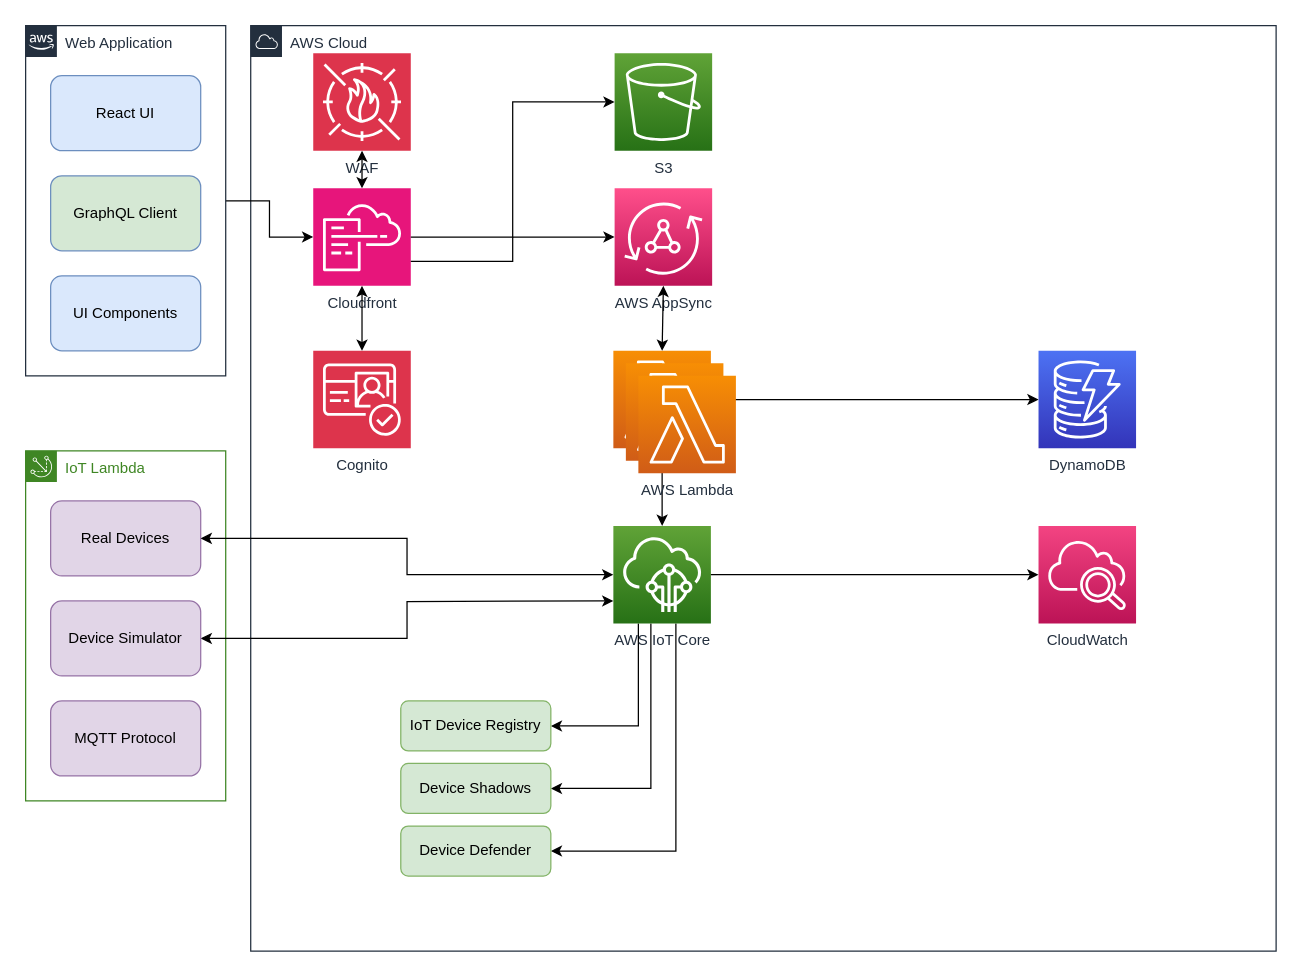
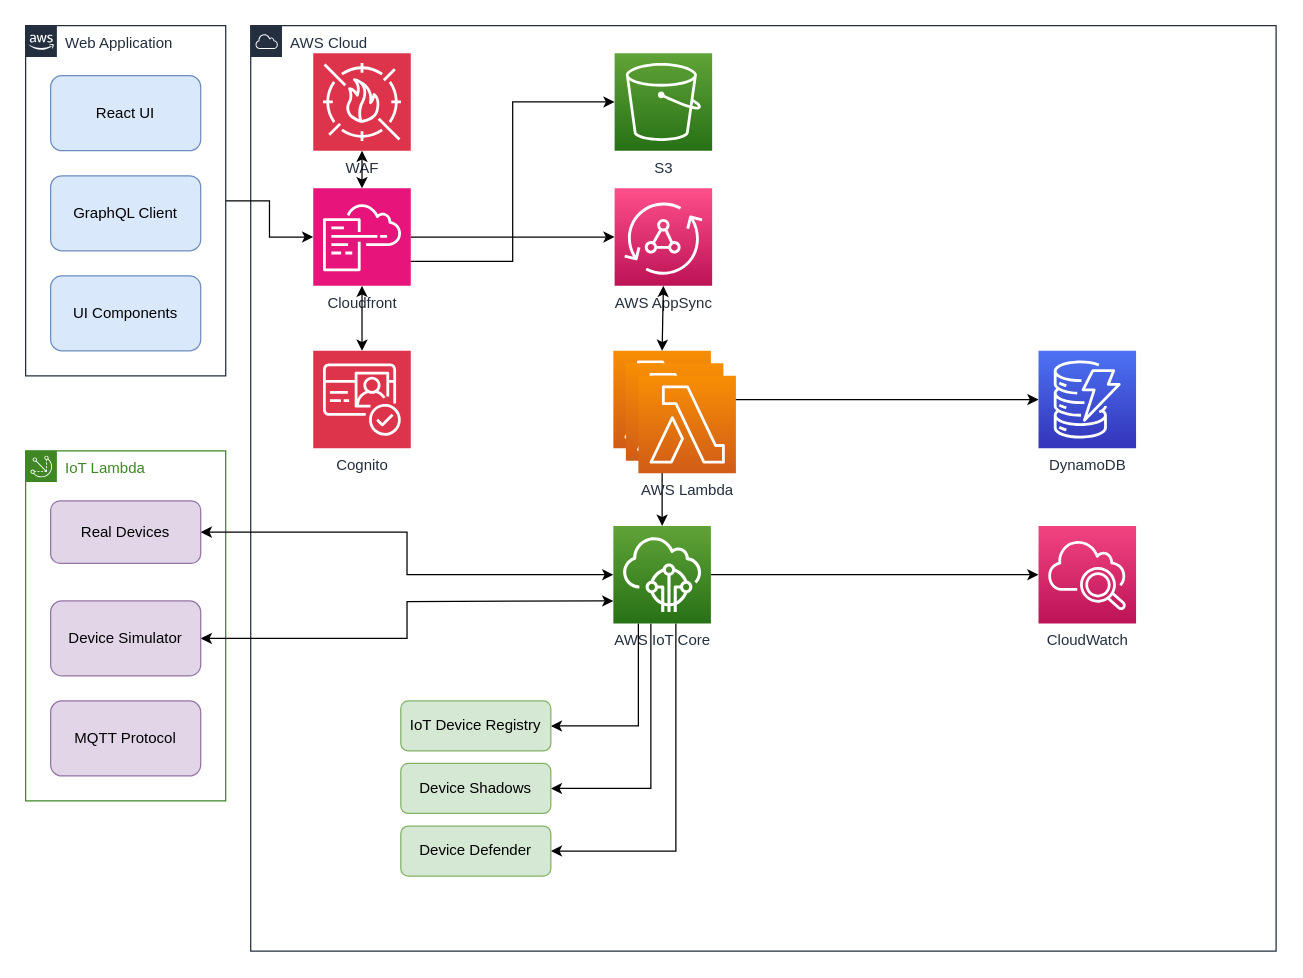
node "GraphQL Client": fillcolor #d5e8d4 -> #dae8fc
node "Real Devices": size 150x75 -> 150x63
